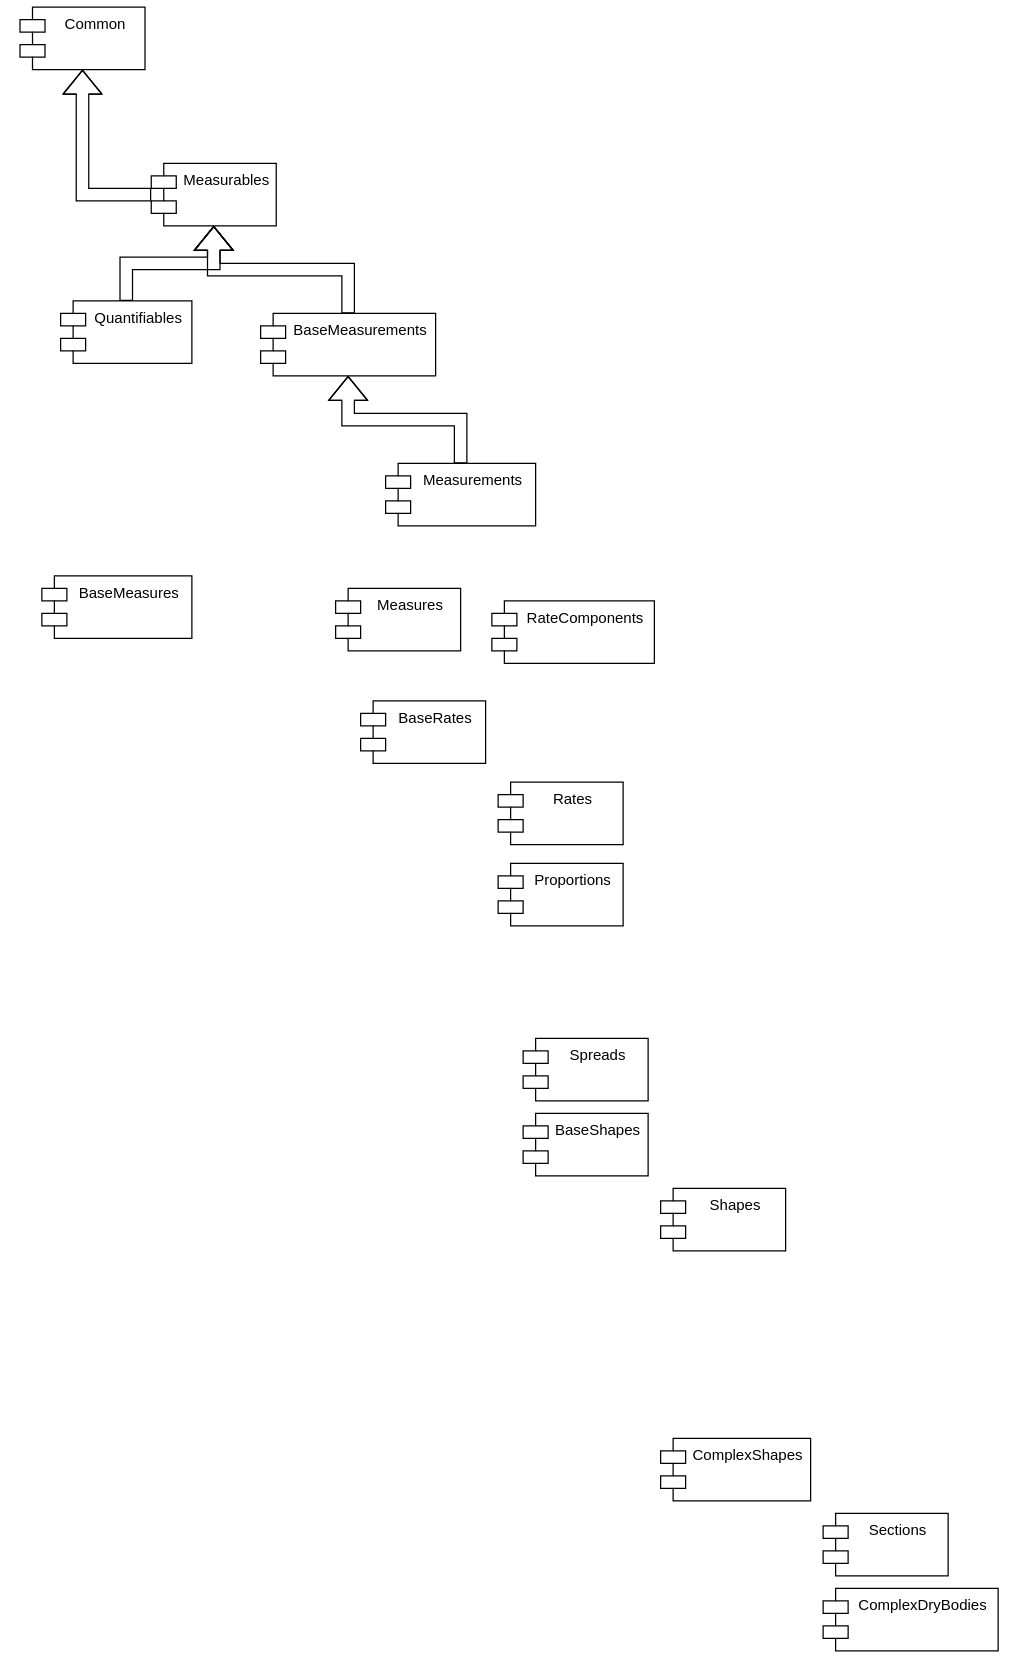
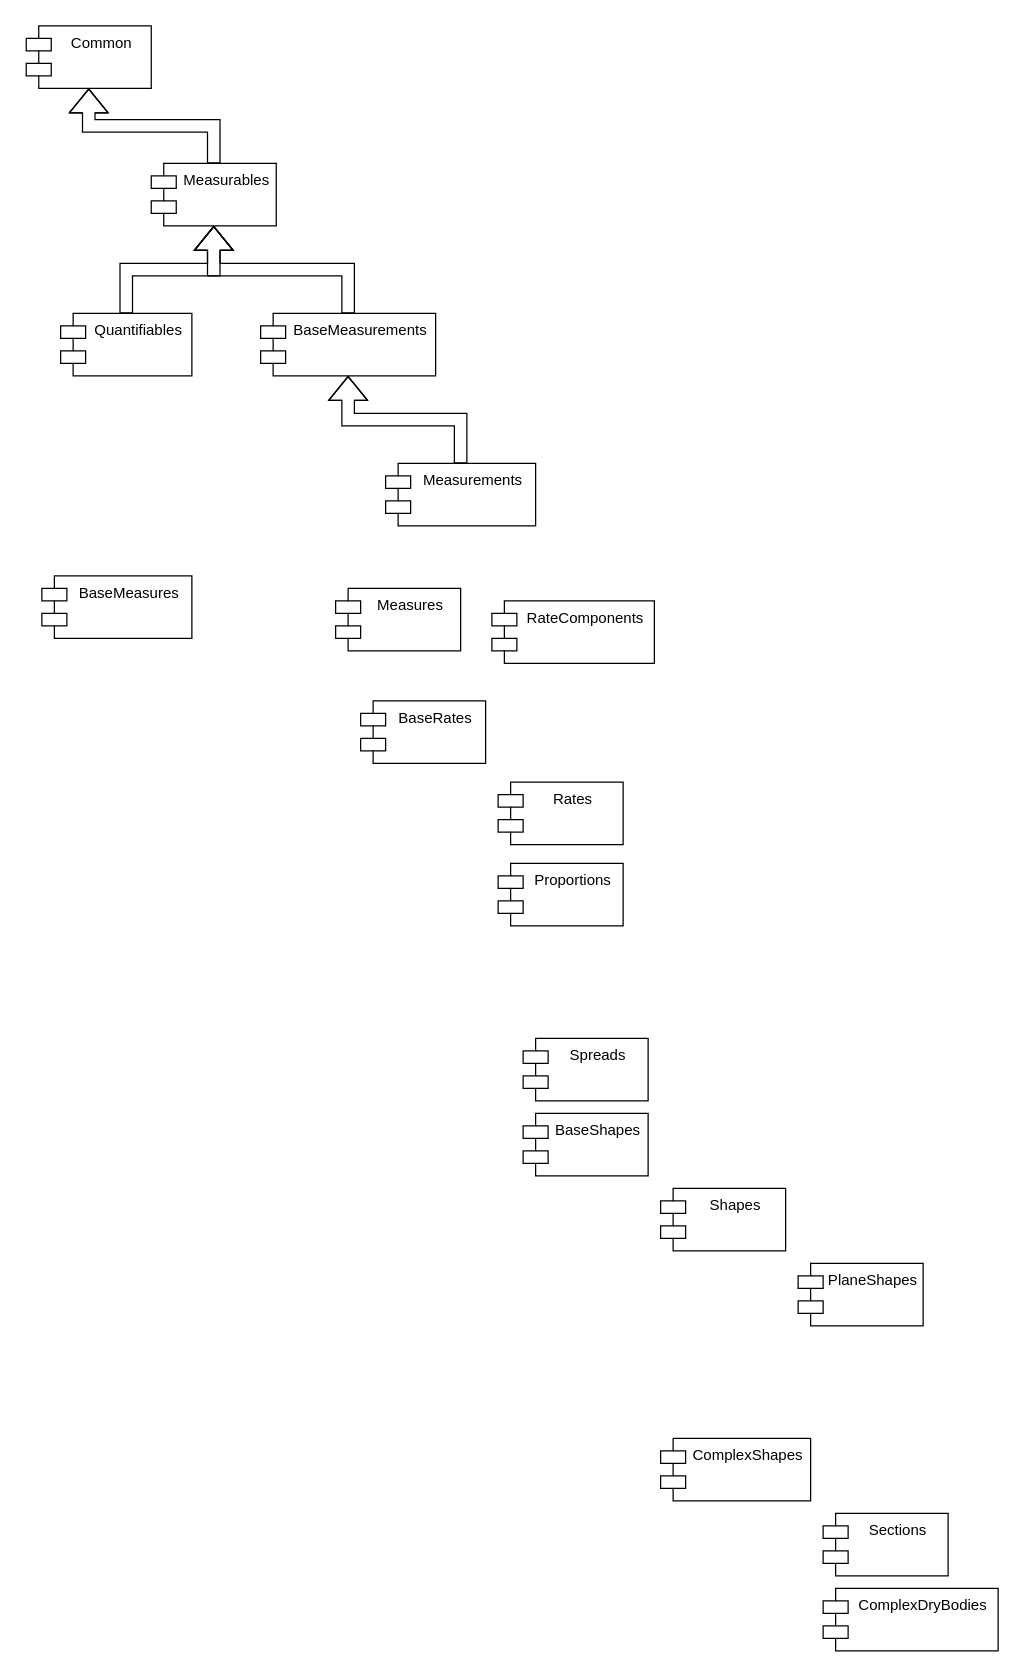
node "Common": moved (83, 38) -> (89, 57)
node "Quantifiables": moved (126, 332) -> (126, 344)
node "PlaneShapes": added
